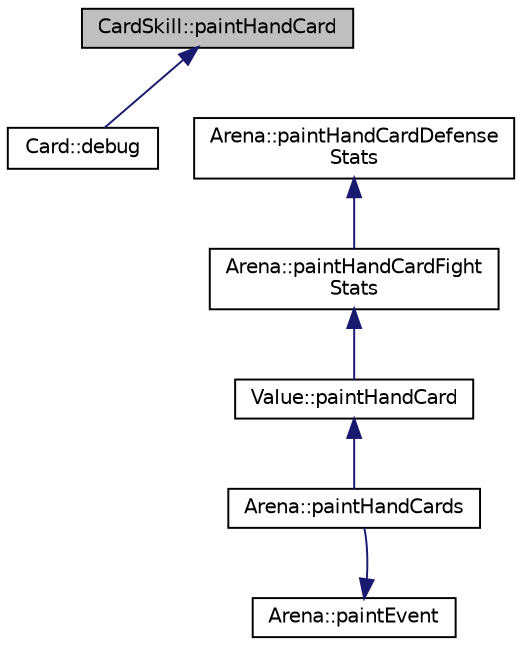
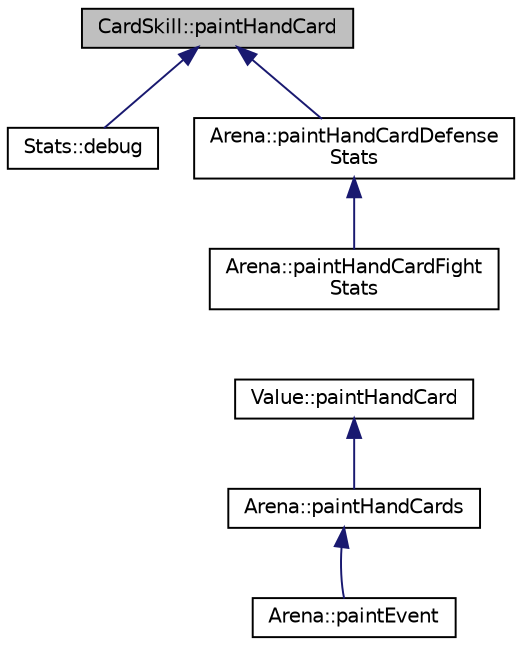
edge "Arena::paintHandCardDefense Stats" -> "CardSkill::paintHandCard": added
node "Card::debug": label "Card::debug" -> "Stats::debug"
edge "Value::paintHandCard" -> "Arena::paintHandCardFight Stats": removed
edge "Arena::paintHandCards" -> "Arena::paintEvent": reversed
